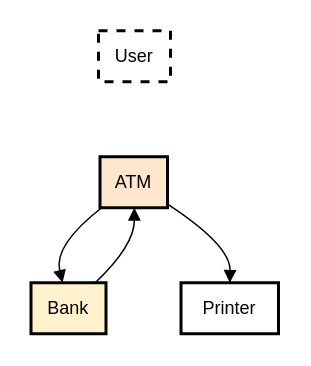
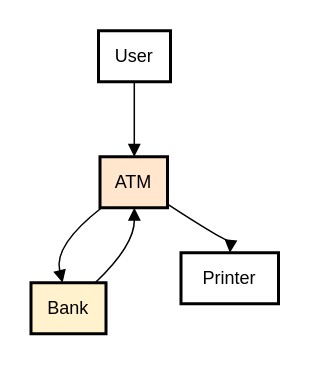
node "User": style dashed -> solid
edge "User" -> "ATM": added
node "Printer": moved (230, 308) -> (230, 278)
